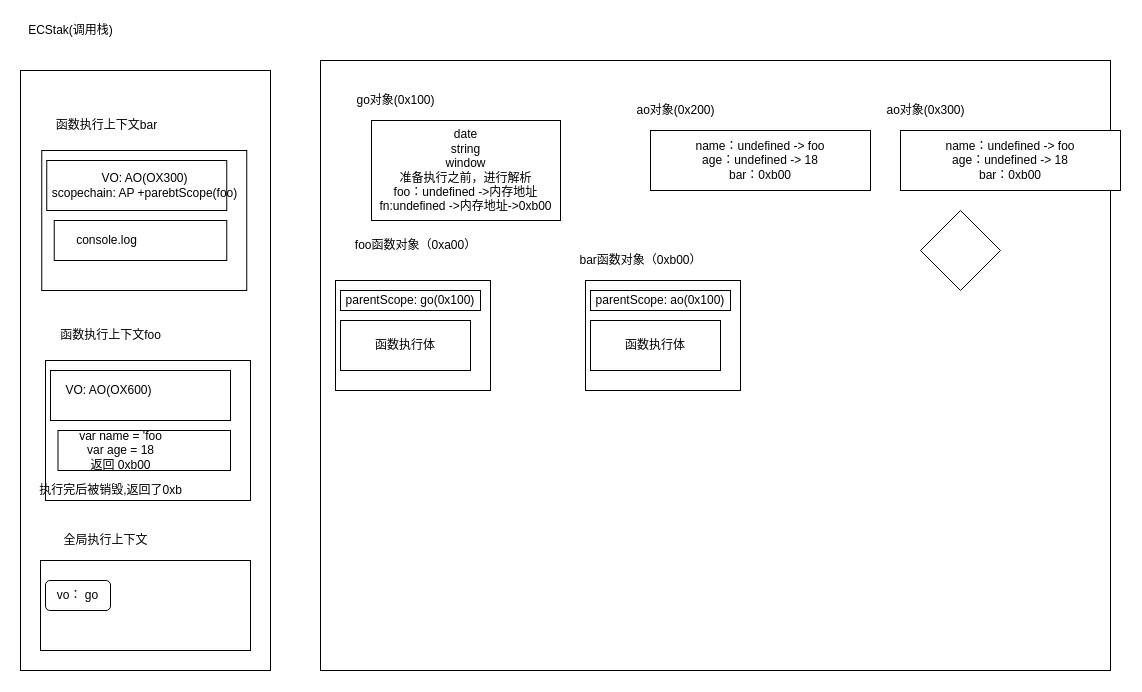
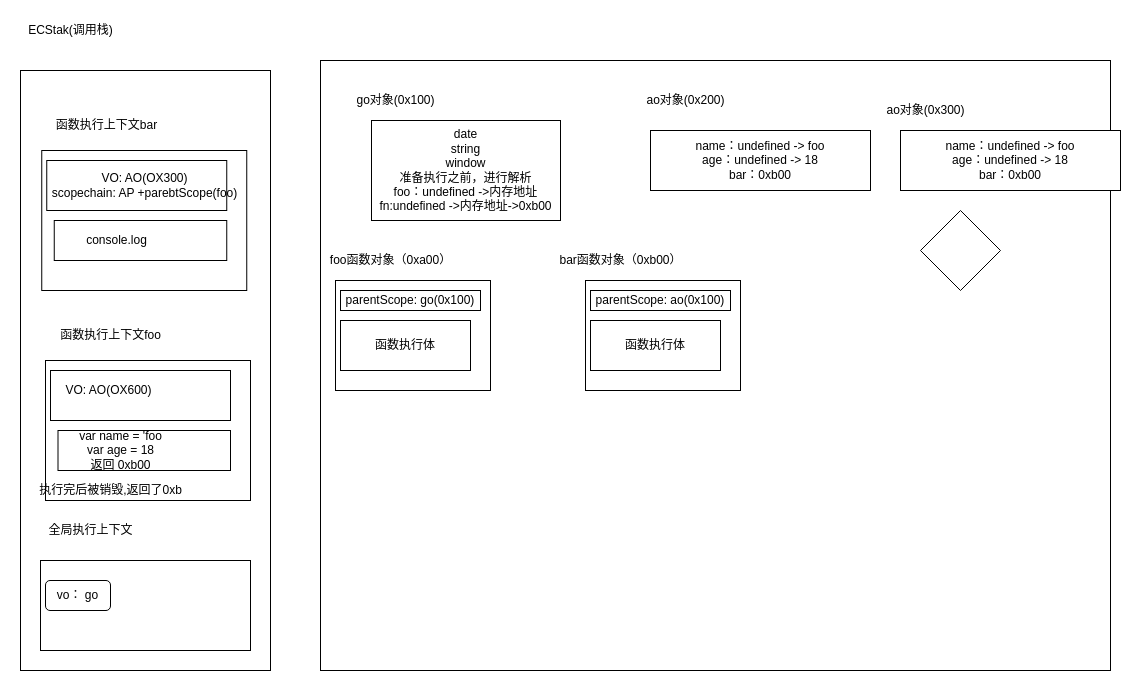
node "ao对象(0x200)": moved (676, 111) -> (686, 101)
node "console.log": moved (107, 241) -> (117, 241)
node "foo函数对象（0xa00）": moved (416, 246) -> (391, 261)
node "bar函数对象（0xb00）": moved (641, 261) -> (621, 261)
node "全局执行上下文": moved (106, 541) -> (91, 531)
